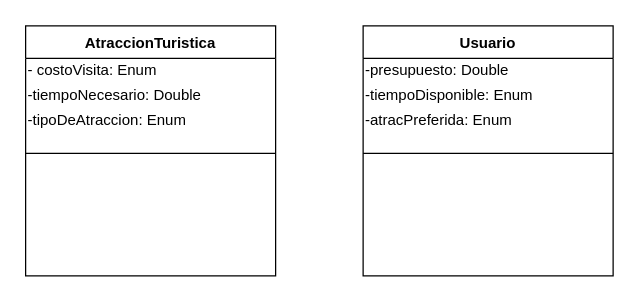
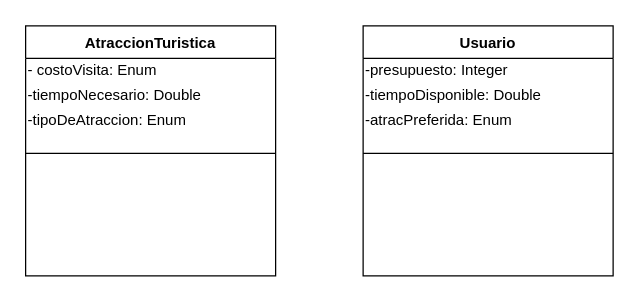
node "-presupuesto: Double": label "-presupuesto: Double" -> "-presupuesto: Integer"
node "-tiempoDisponible: Enum": label "-tiempoDisponible: Enum" -> "-tiempoDisponible: Double"
